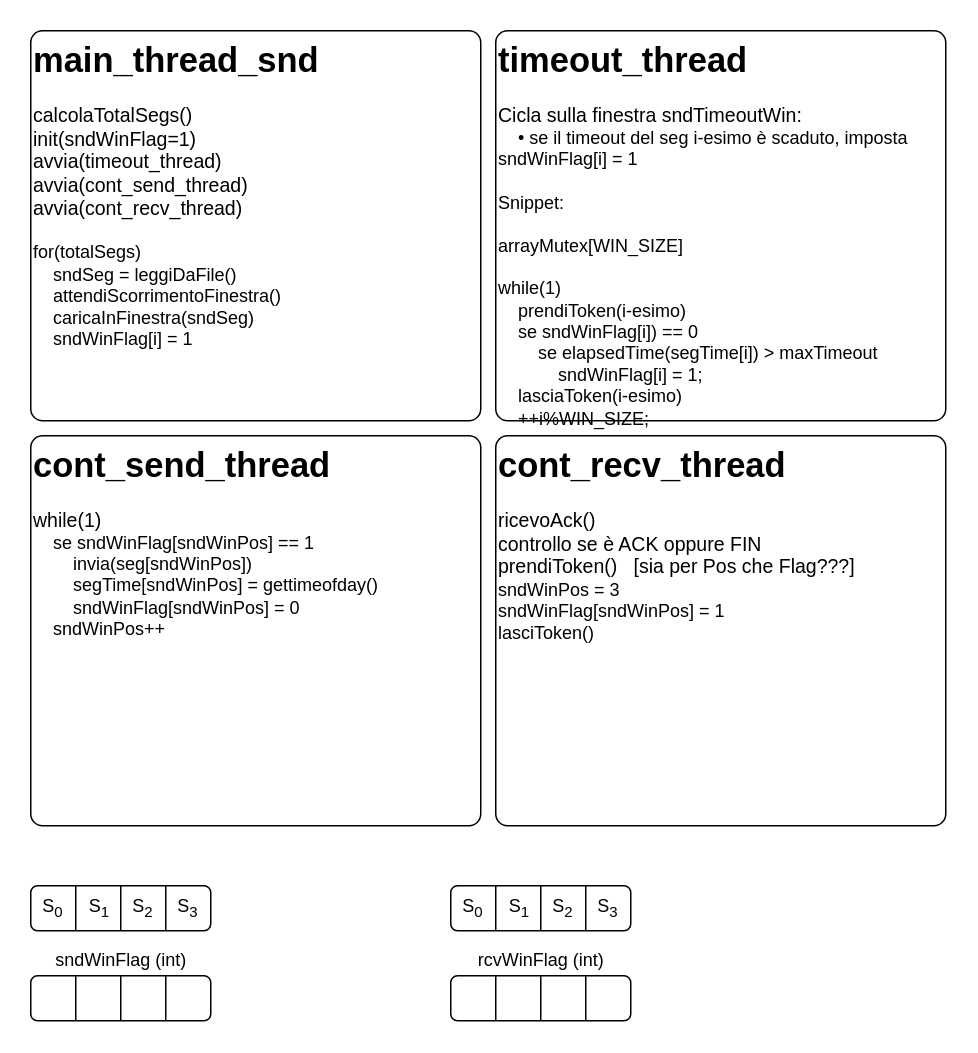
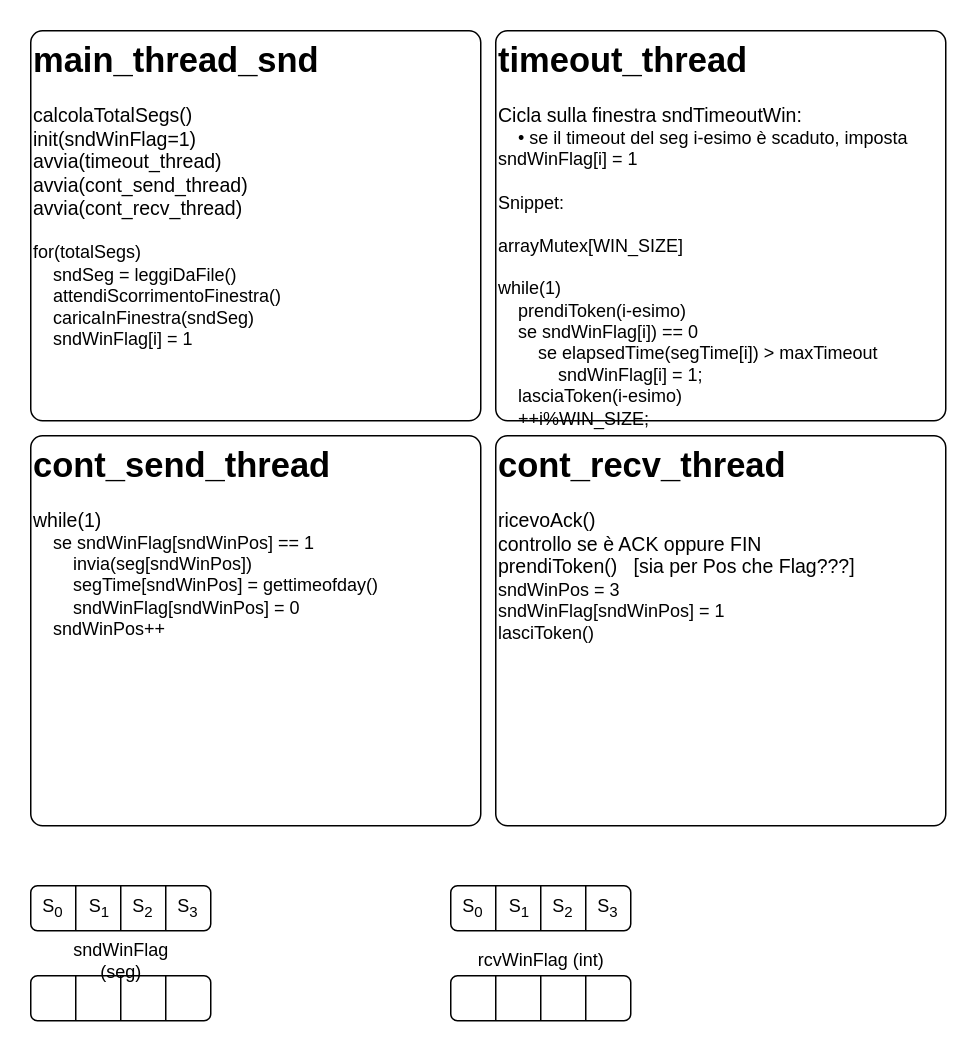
node "sndWinFlag (int)": label "sndWinFlag (int)" -> "sndWinFlag (seg)"
